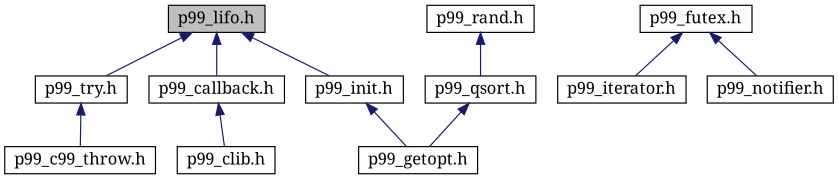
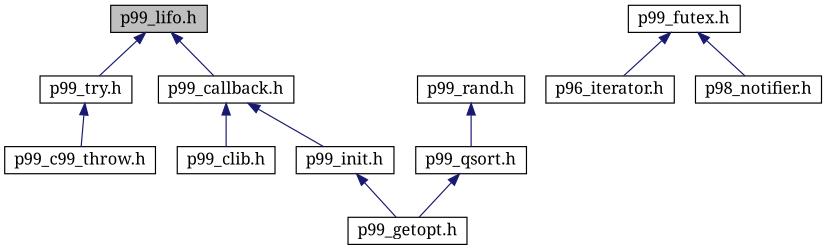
edge "p99_init.h" -> "p99_lifo.h": now "p99_init.h" -> "p99_callback.h"
node "p99_iterator.h": label "p99_iterator.h" -> "p96_iterator.h"
node "p99_notifier.h": label "p99_notifier.h" -> "p98_notifier.h"
